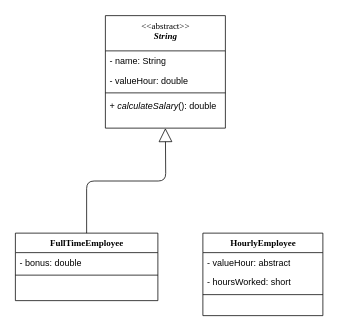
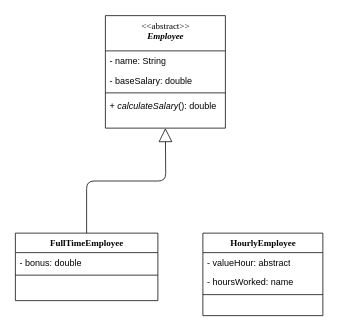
node "<<abstract>> String": label "<<abstract>> String" -> "<<abstract>> Employee"
node "- valueHour: double": label "- valueHour: double" -> "- baseSalary: double"
node "- hoursWorked: short": label "- hoursWorked: short" -> "- hoursWorked: name"
